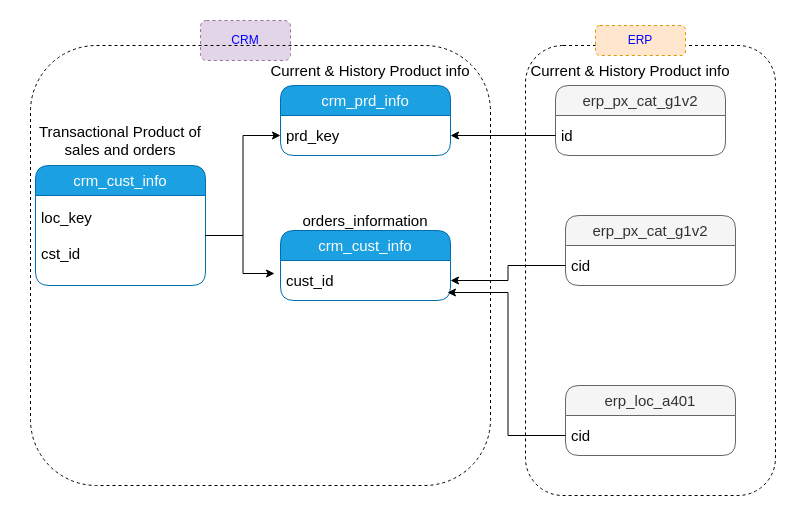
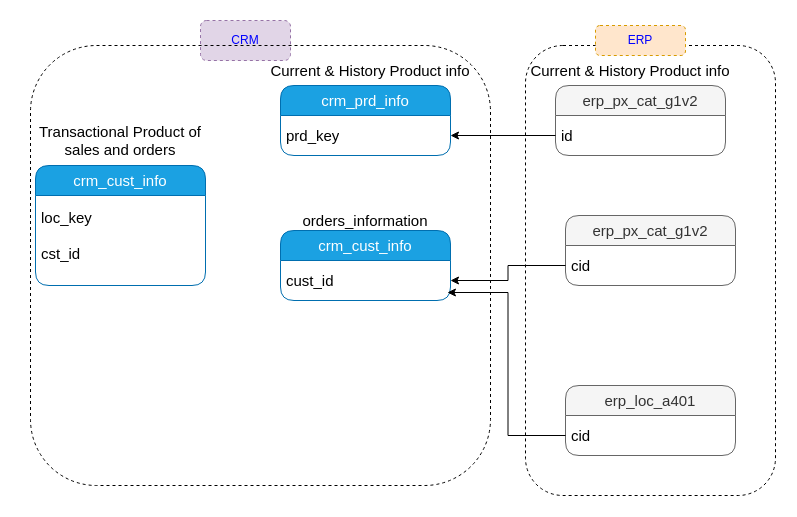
edge "loc_keycst_id" -> "prd_key": removed
edge "loc_keycst_id" -> "cust_id": removed
